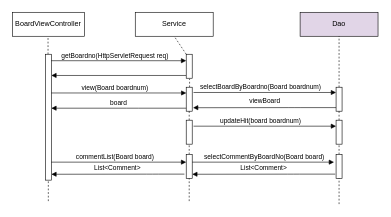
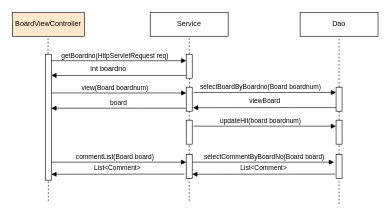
node "BoardViewController": fillcolor #ffffff -> #ffe6cc
node "Service": moved (174, 24) -> (189, 24)
node "Dao": fillcolor #e1d5e7 -> #ffffff
node "int boardno": added
